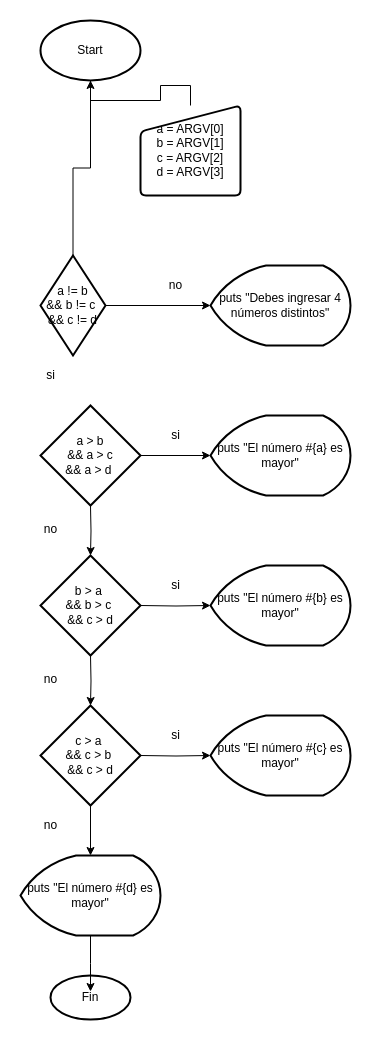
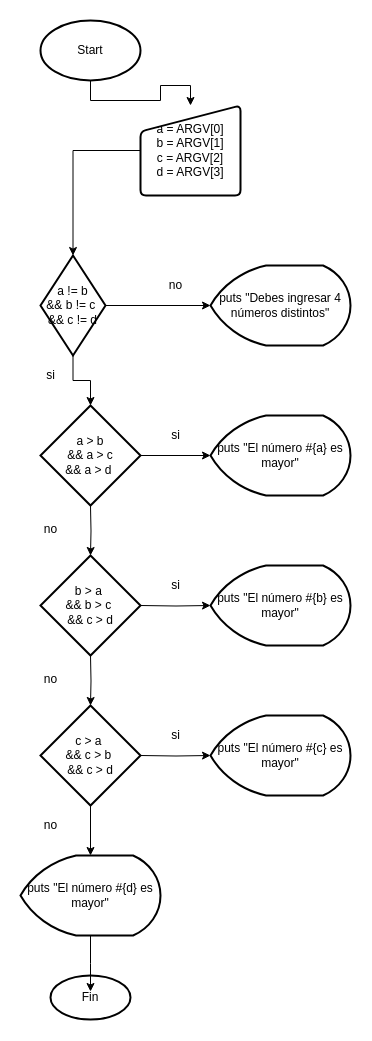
edge "Start" -- "a = ARGV[0] b = ARGV[1] c = ARGV[2] d = ARGV[3]": arrowhead none -> classic
edge "a != b && b != c && c != d" -> "Start": now "a != b && b != c && c != d" -> "a > b && a > c && a > d"
edge "a = ARGV[0] b = ARGV[1] c = ARGV[2] d = ARGV[3]" -> "a != b && b != c && c != d": added
